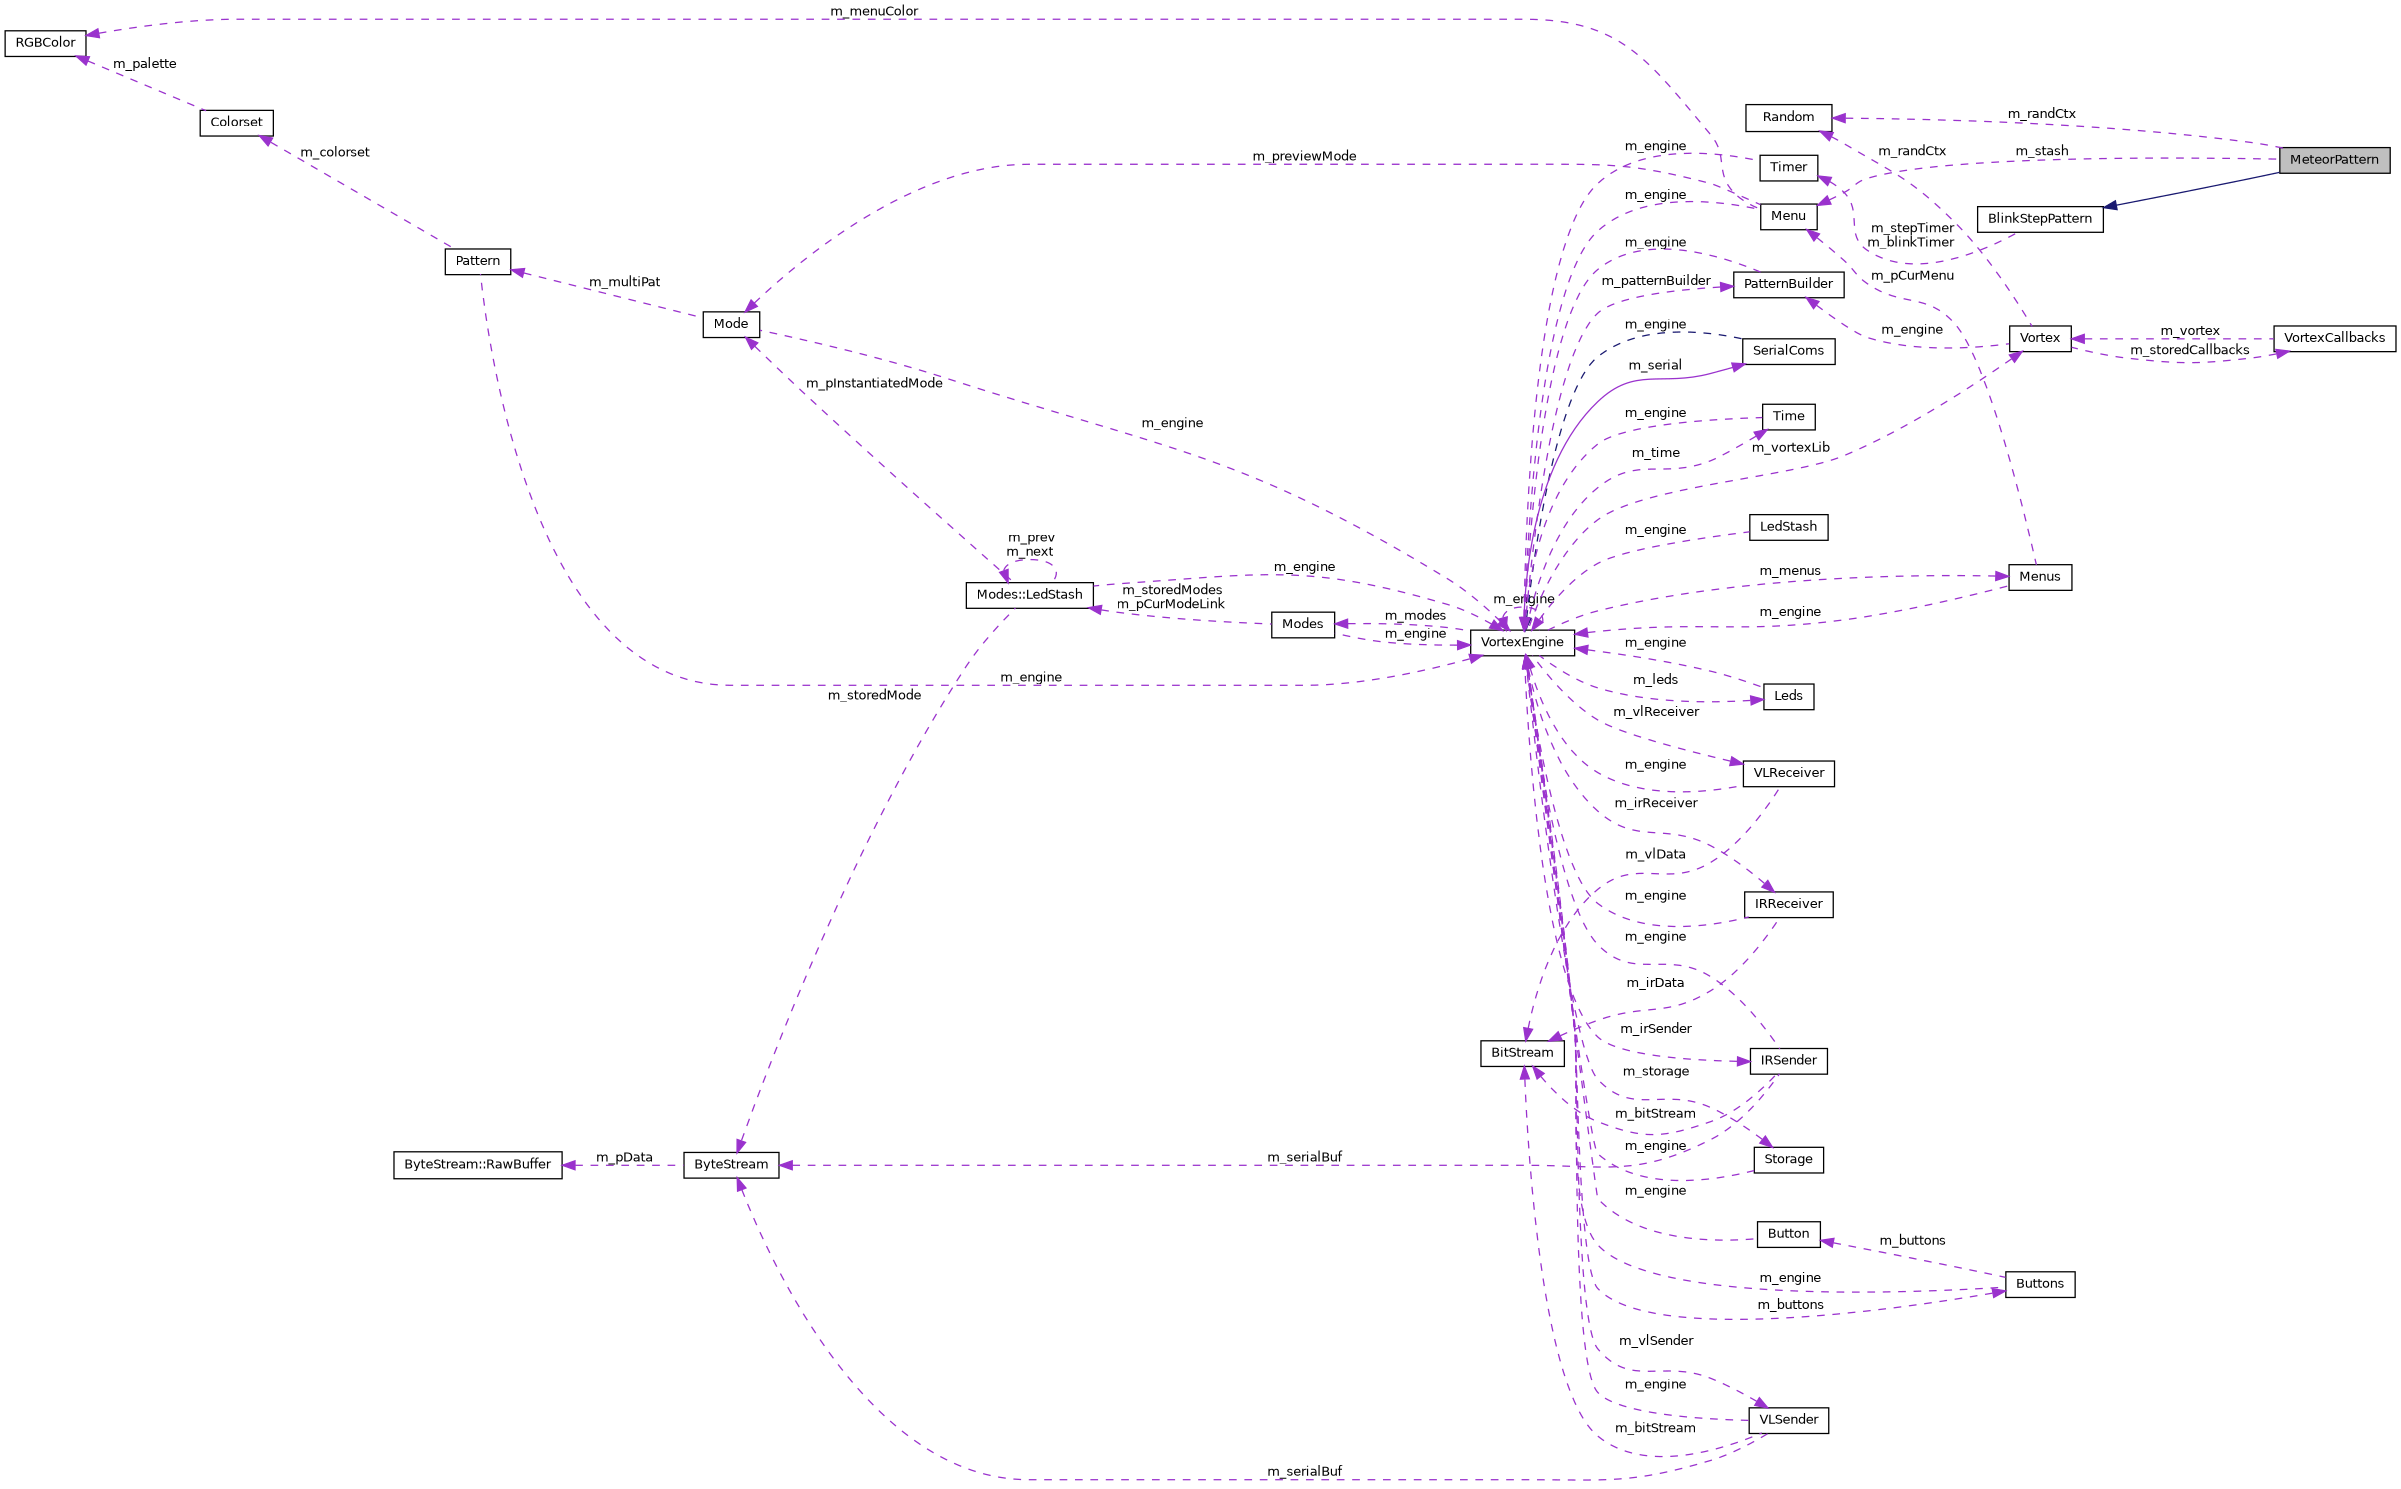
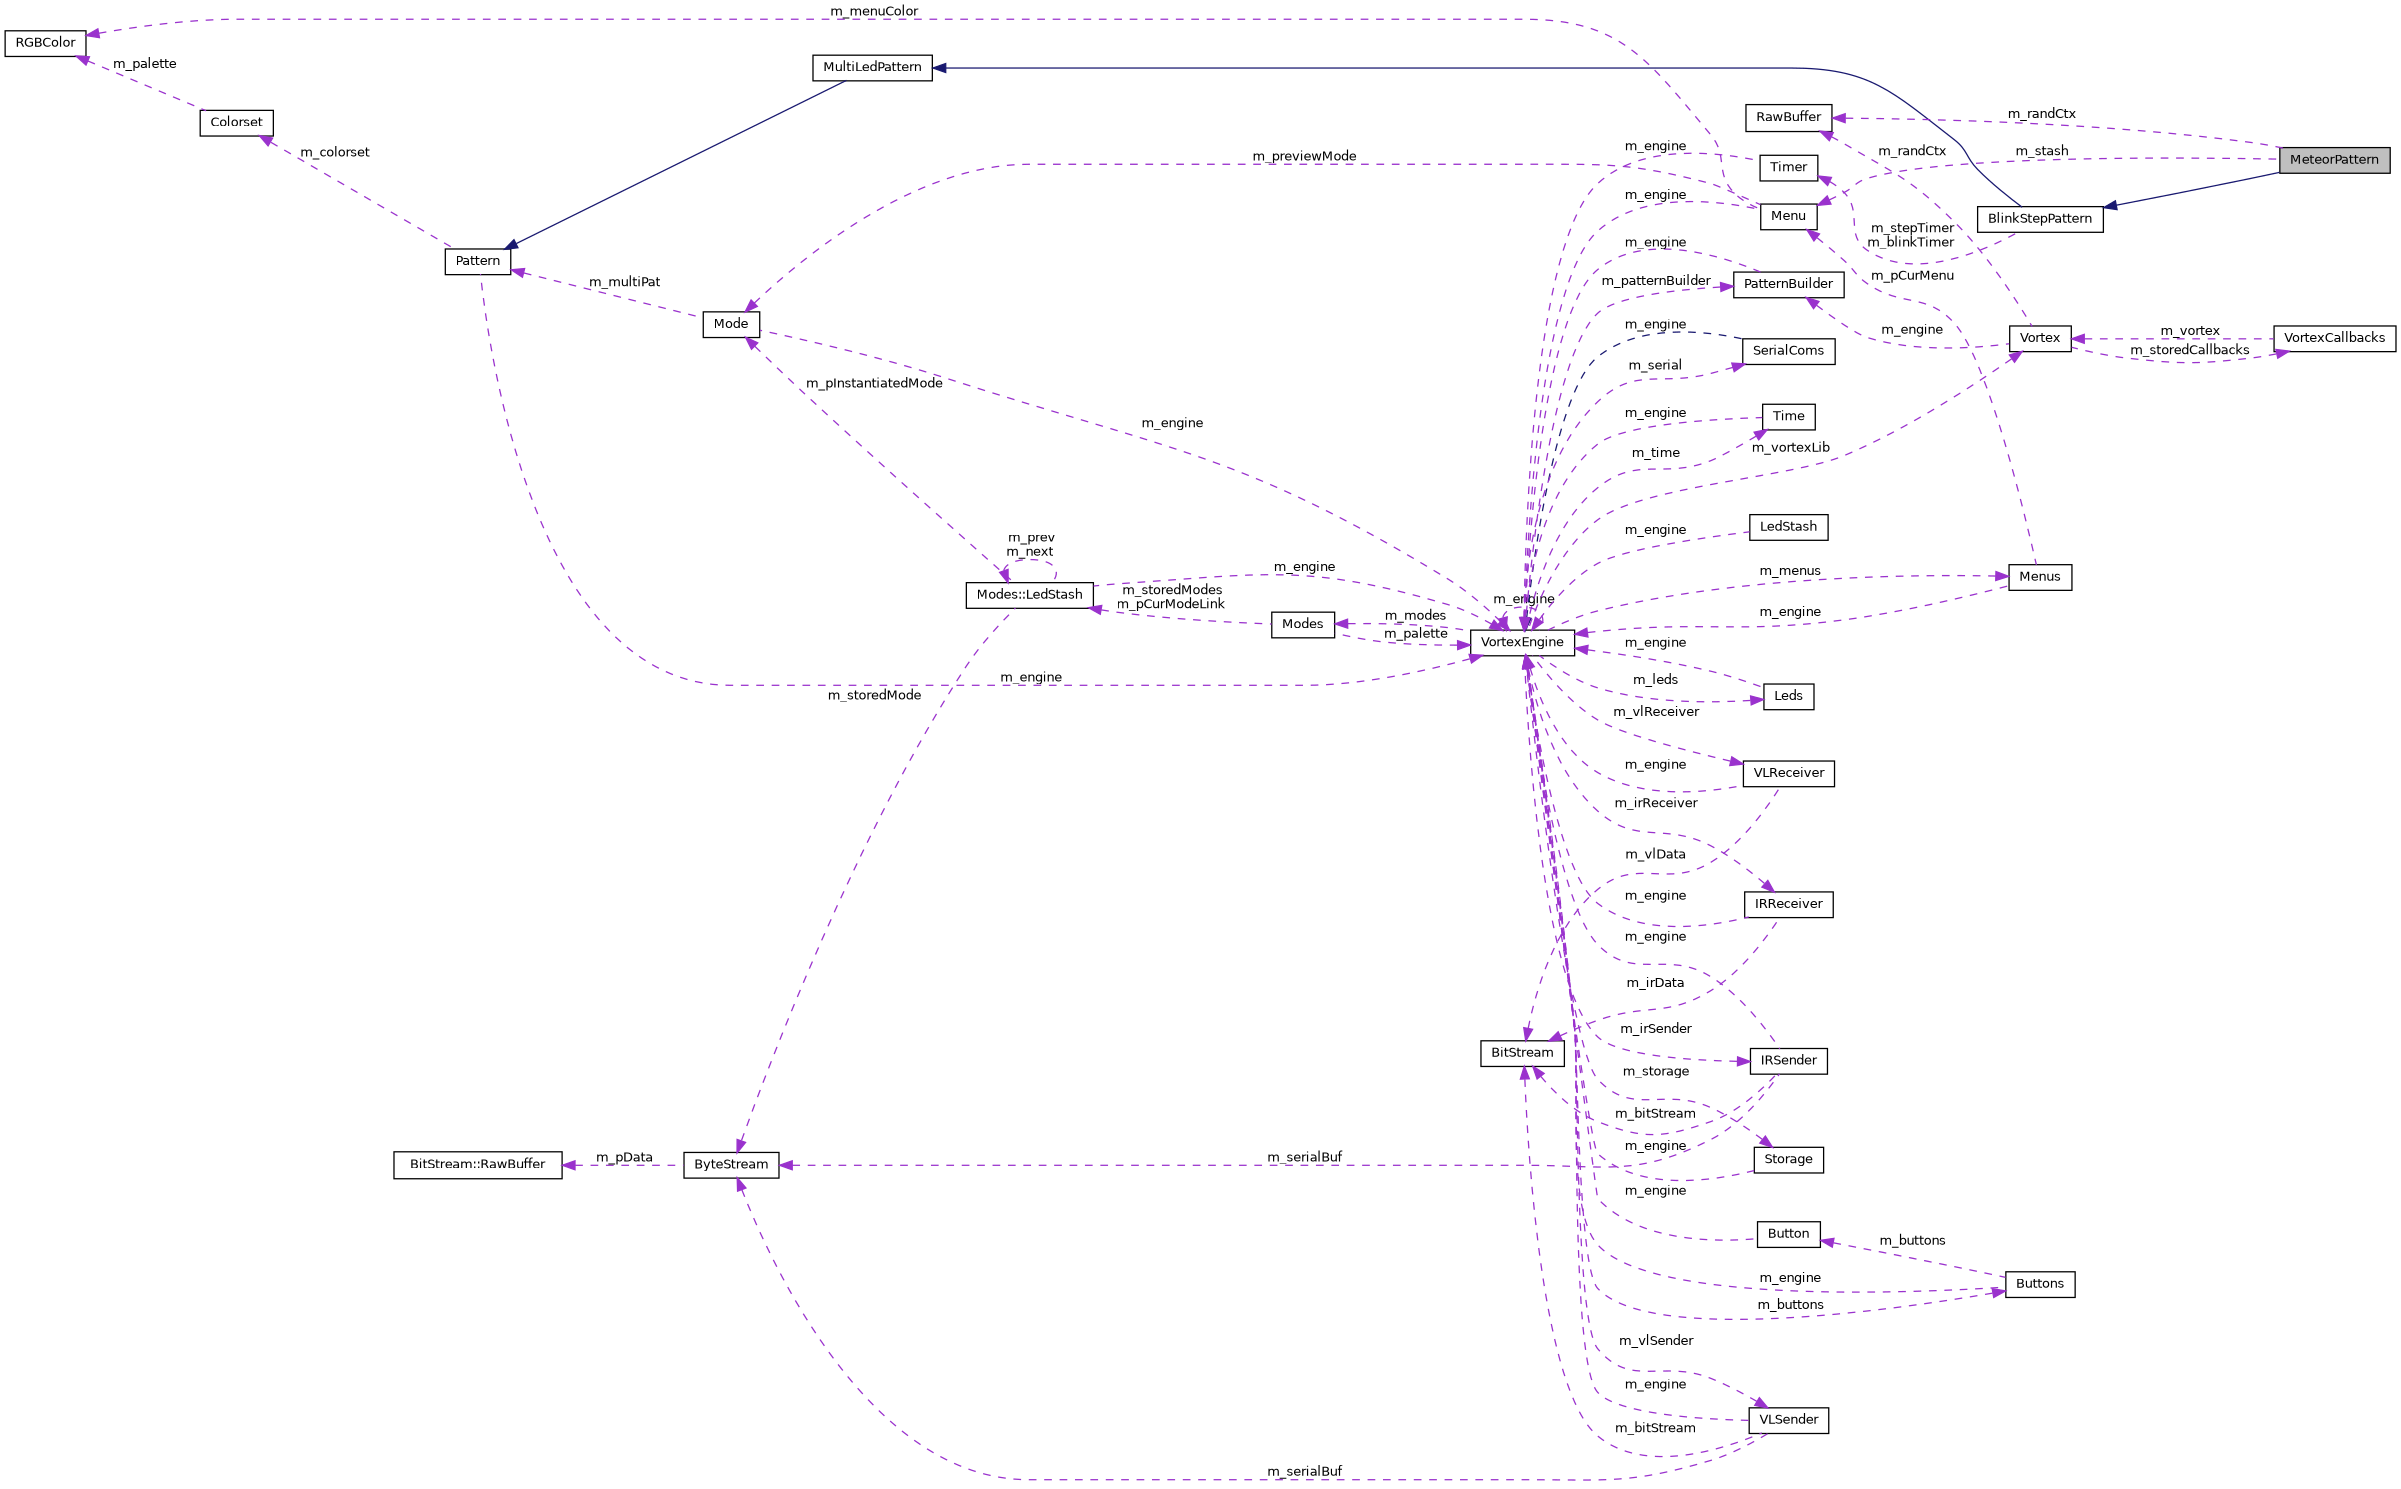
node "MultiLedPattern": added
node "Random": label "Random" -> "RawBuffer"
edge "VortexEngine" -> "SerialComs": style solid -> dashed
edge "Modes" -> "VortexEngine": label " m_engine" -> " m_palette"
node "ByteStream::RawBuffer": label "ByteStream::RawBuffer" -> "BitStream::RawBuffer"
